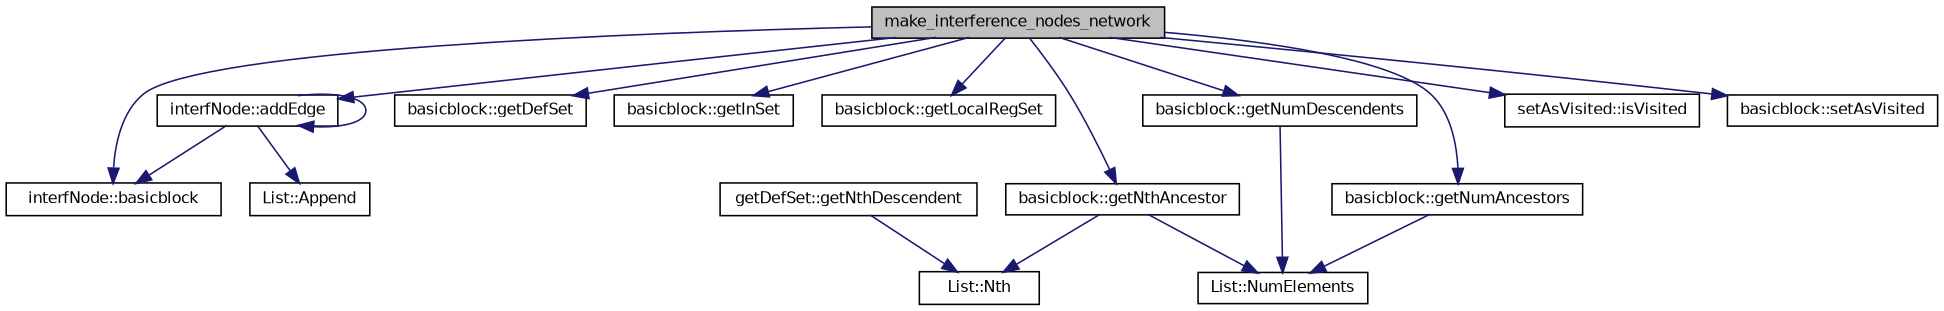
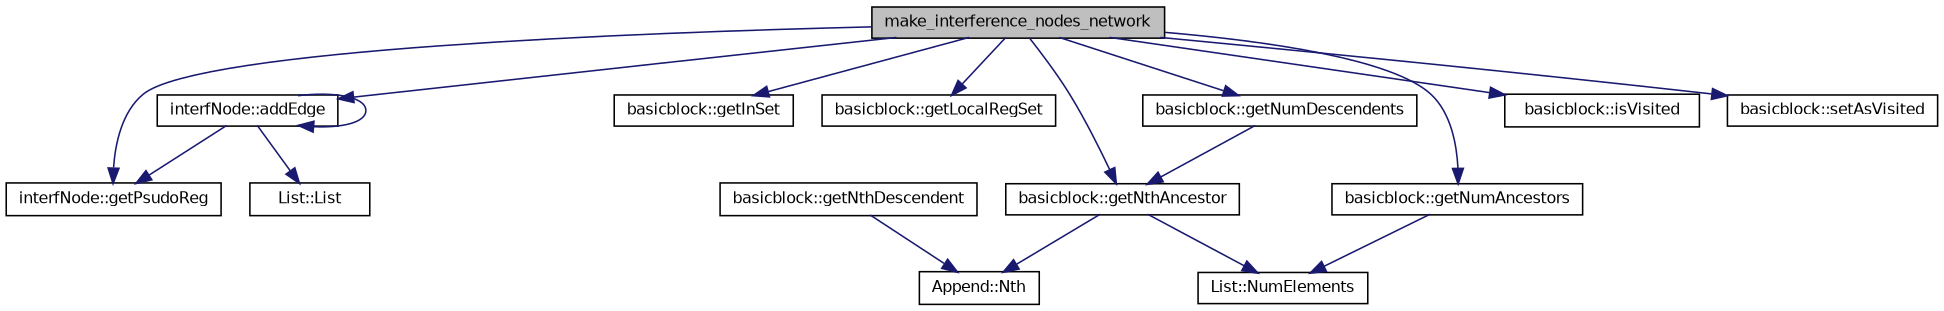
node "basicblock::getDefSet": removed
node "setAsVisited::isVisited": label "setAsVisited::isVisited" -> "basicblock::isVisited"
edge "basicblock::getNumDescendents" -> "List::NumElements": now "basicblock::getNumDescendents" -> "basicblock::getNthAncestor"
node "interfNode::basicblock": label "interfNode::basicblock" -> "interfNode::getPsudoReg"
node "List::Append": label "List::Append" -> "List::List"
node "getDefSet::getNthDescendent": label "getDefSet::getNthDescendent" -> "basicblock::getNthDescendent"
node "List::Nth": label "List::Nth" -> "Append::Nth"
